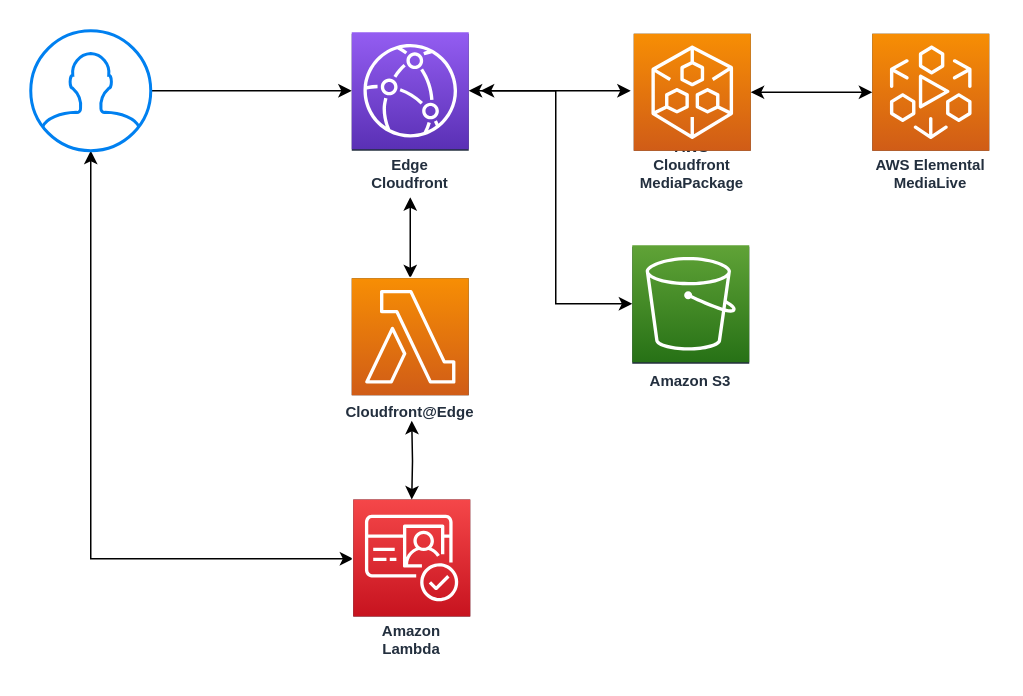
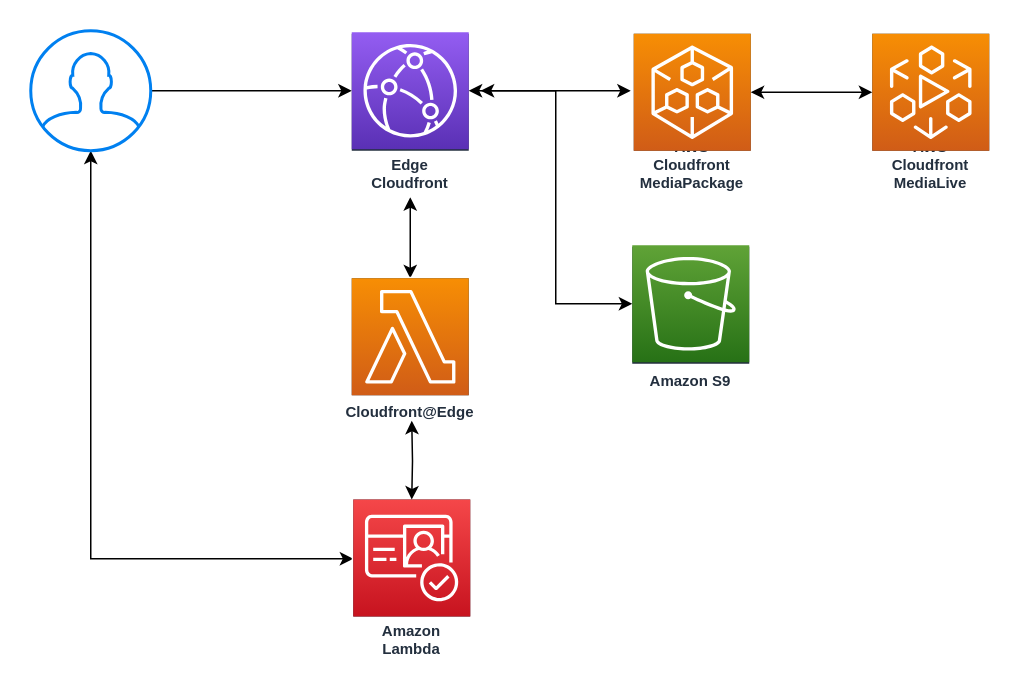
node "AWS Elemental MediaLive": label "AWS Elemental MediaLive" -> "AWS Cloudfront MediaLive"
node "Amazon S3": label "Amazon S3" -> "Amazon S9"
